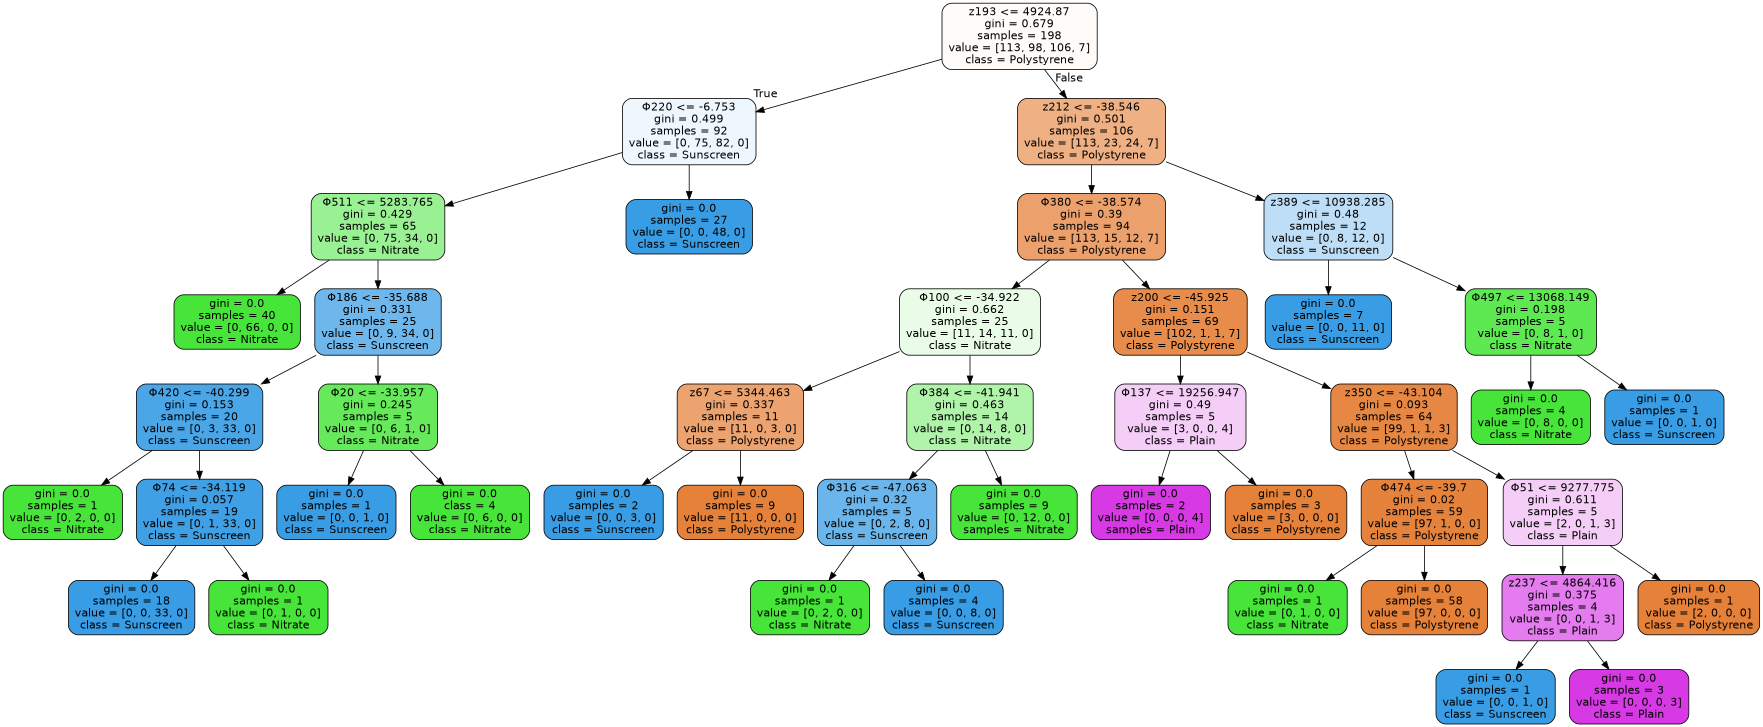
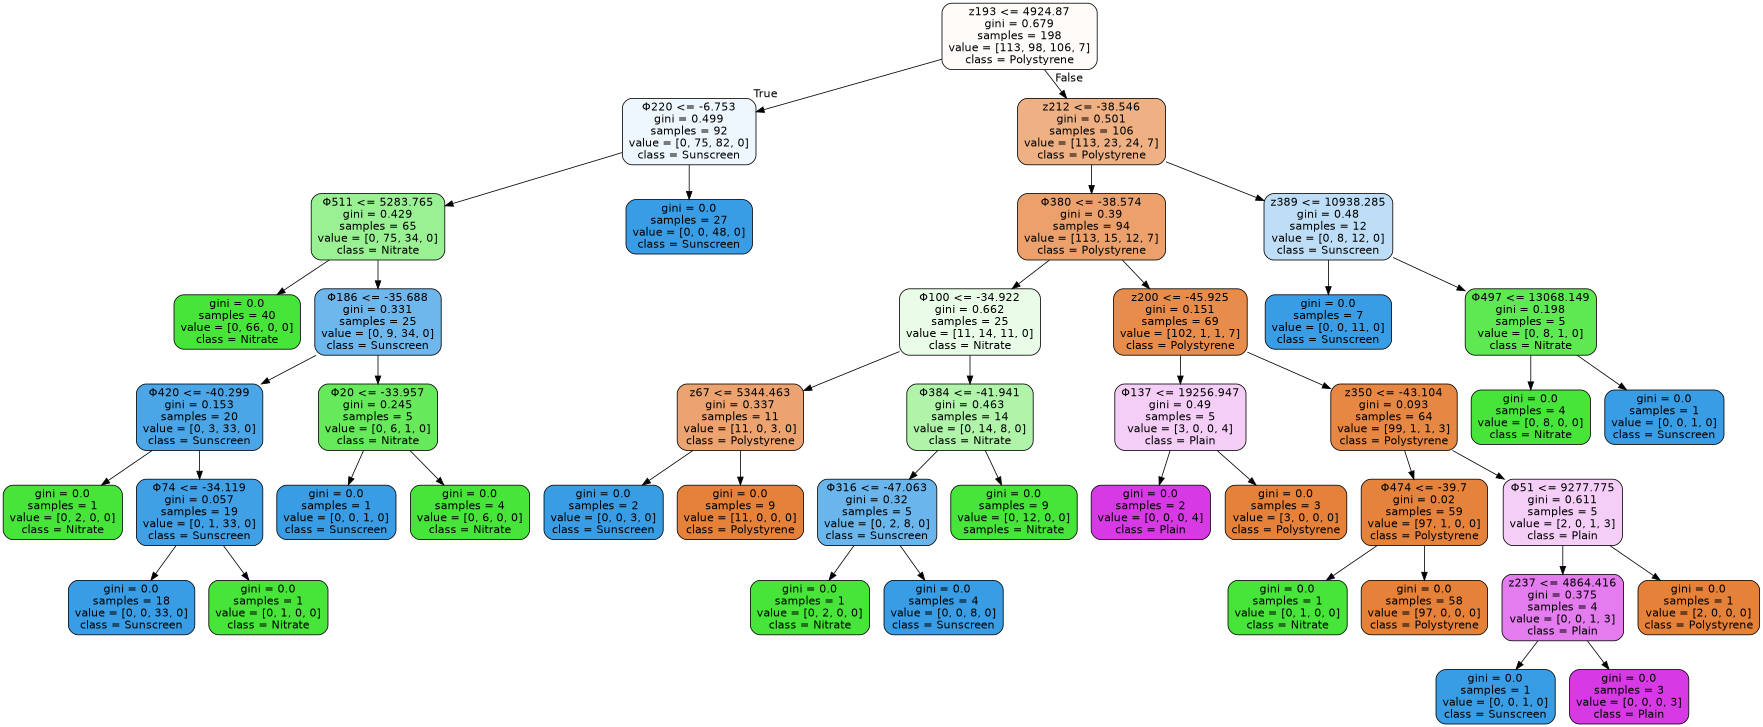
node "gini = 0.0 class = 4 value = [0, 6, 0, 0] class = Nitrate": label "gini = 0.0 class = 4 value = [0, 6, 0, 0] class = Nitrate" -> "gini = 0.0 samples = 4 value = [0, 6, 0, 0] class = Nitrate"
node "gini = 0.0 samples = 2 value = [0, 0, 0, 4] samples = Plain": label "gini = 0.0 samples = 2 value = [0, 0, 0, 4] samples = Plain" -> "gini = 0.0 samples = 2 value = [0, 0, 0, 4] class = Plain"
